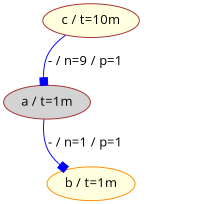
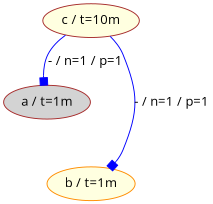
edge "c / t=10m" -> "a / t=1m": label "- / n=9 / p=1" -> "- / n=1 / p=1"
edge "a / t=1m" -> "b / t=1m": now "c / t=10m" -> "b / t=1m"
